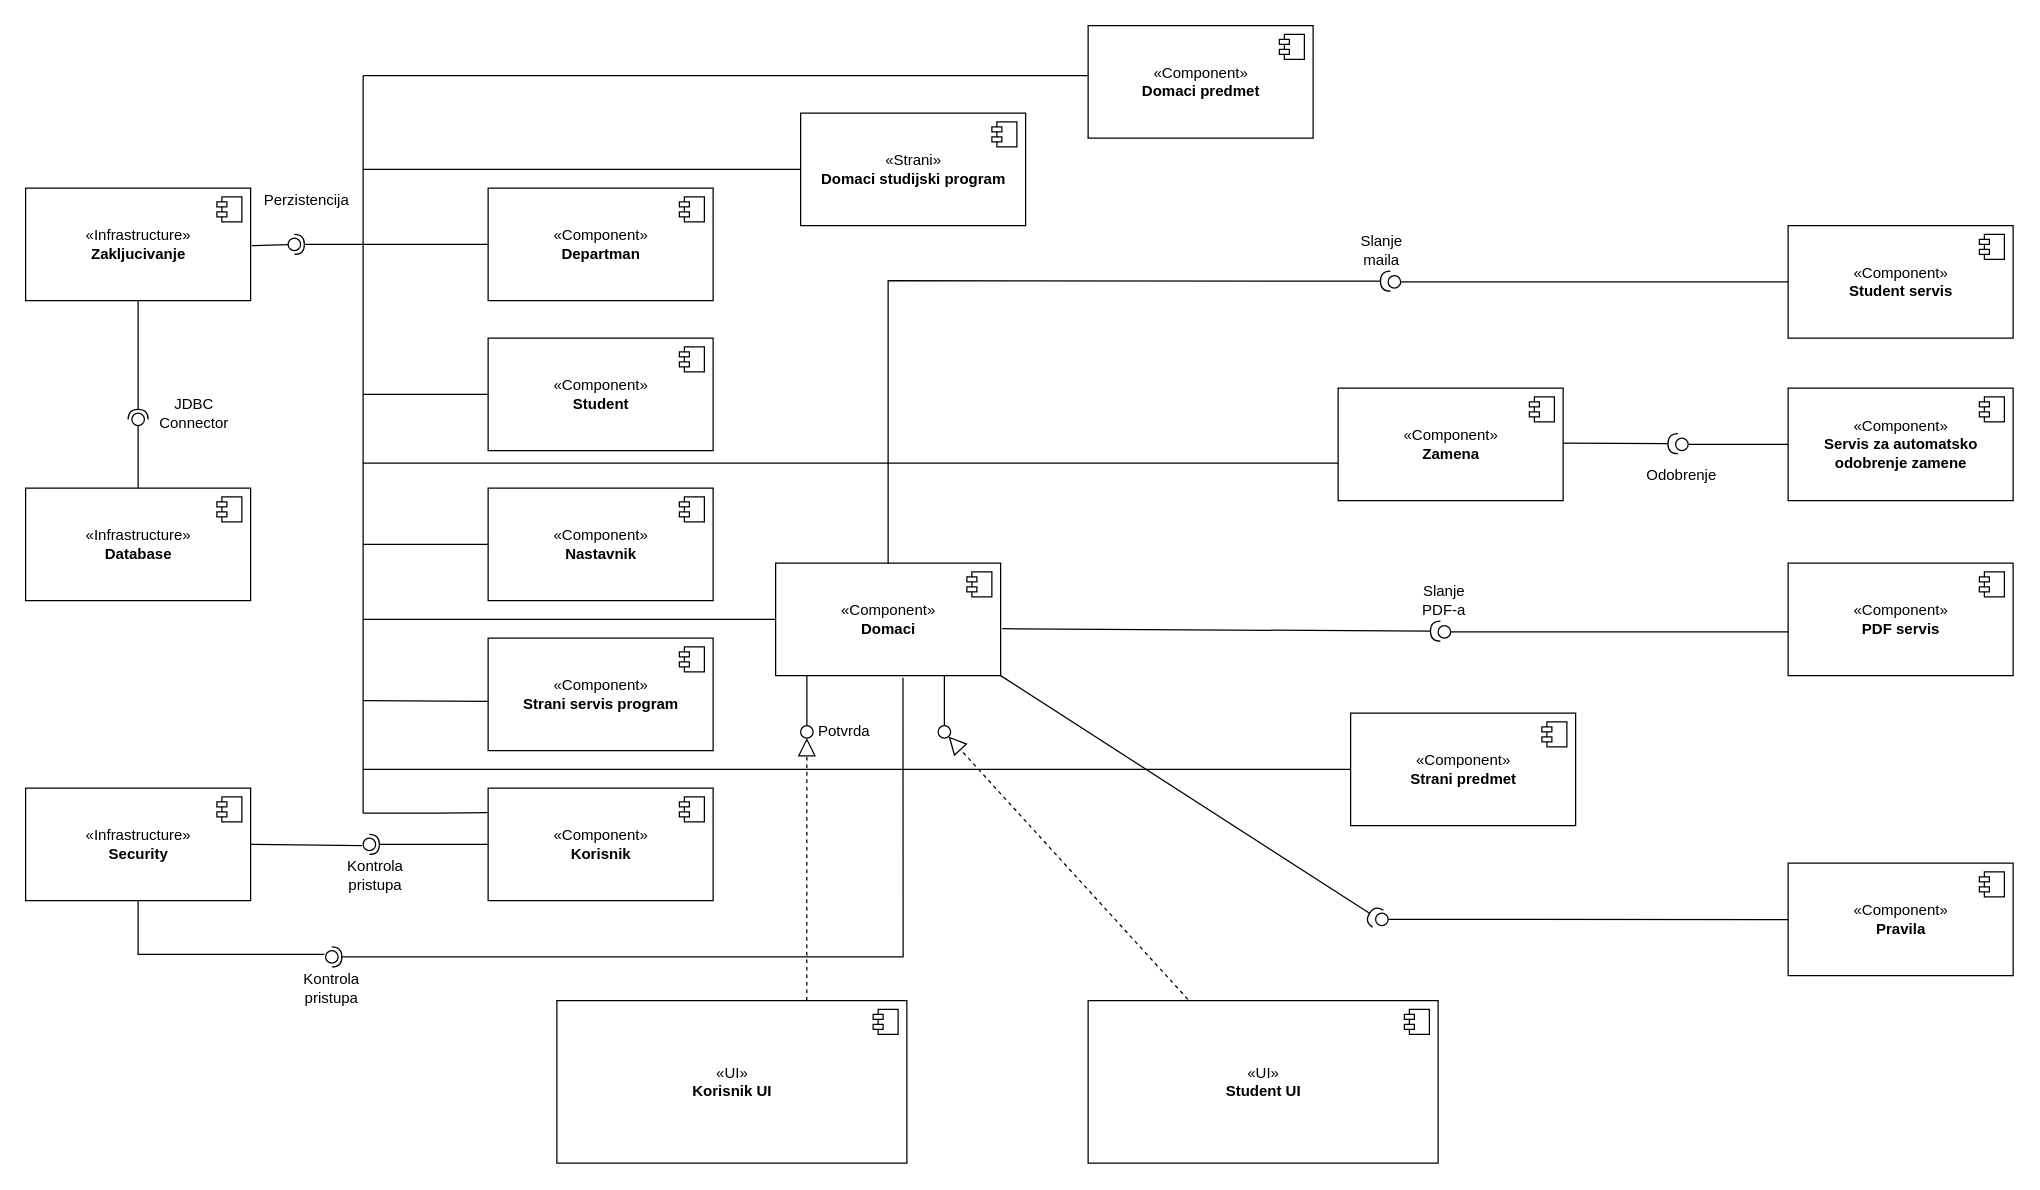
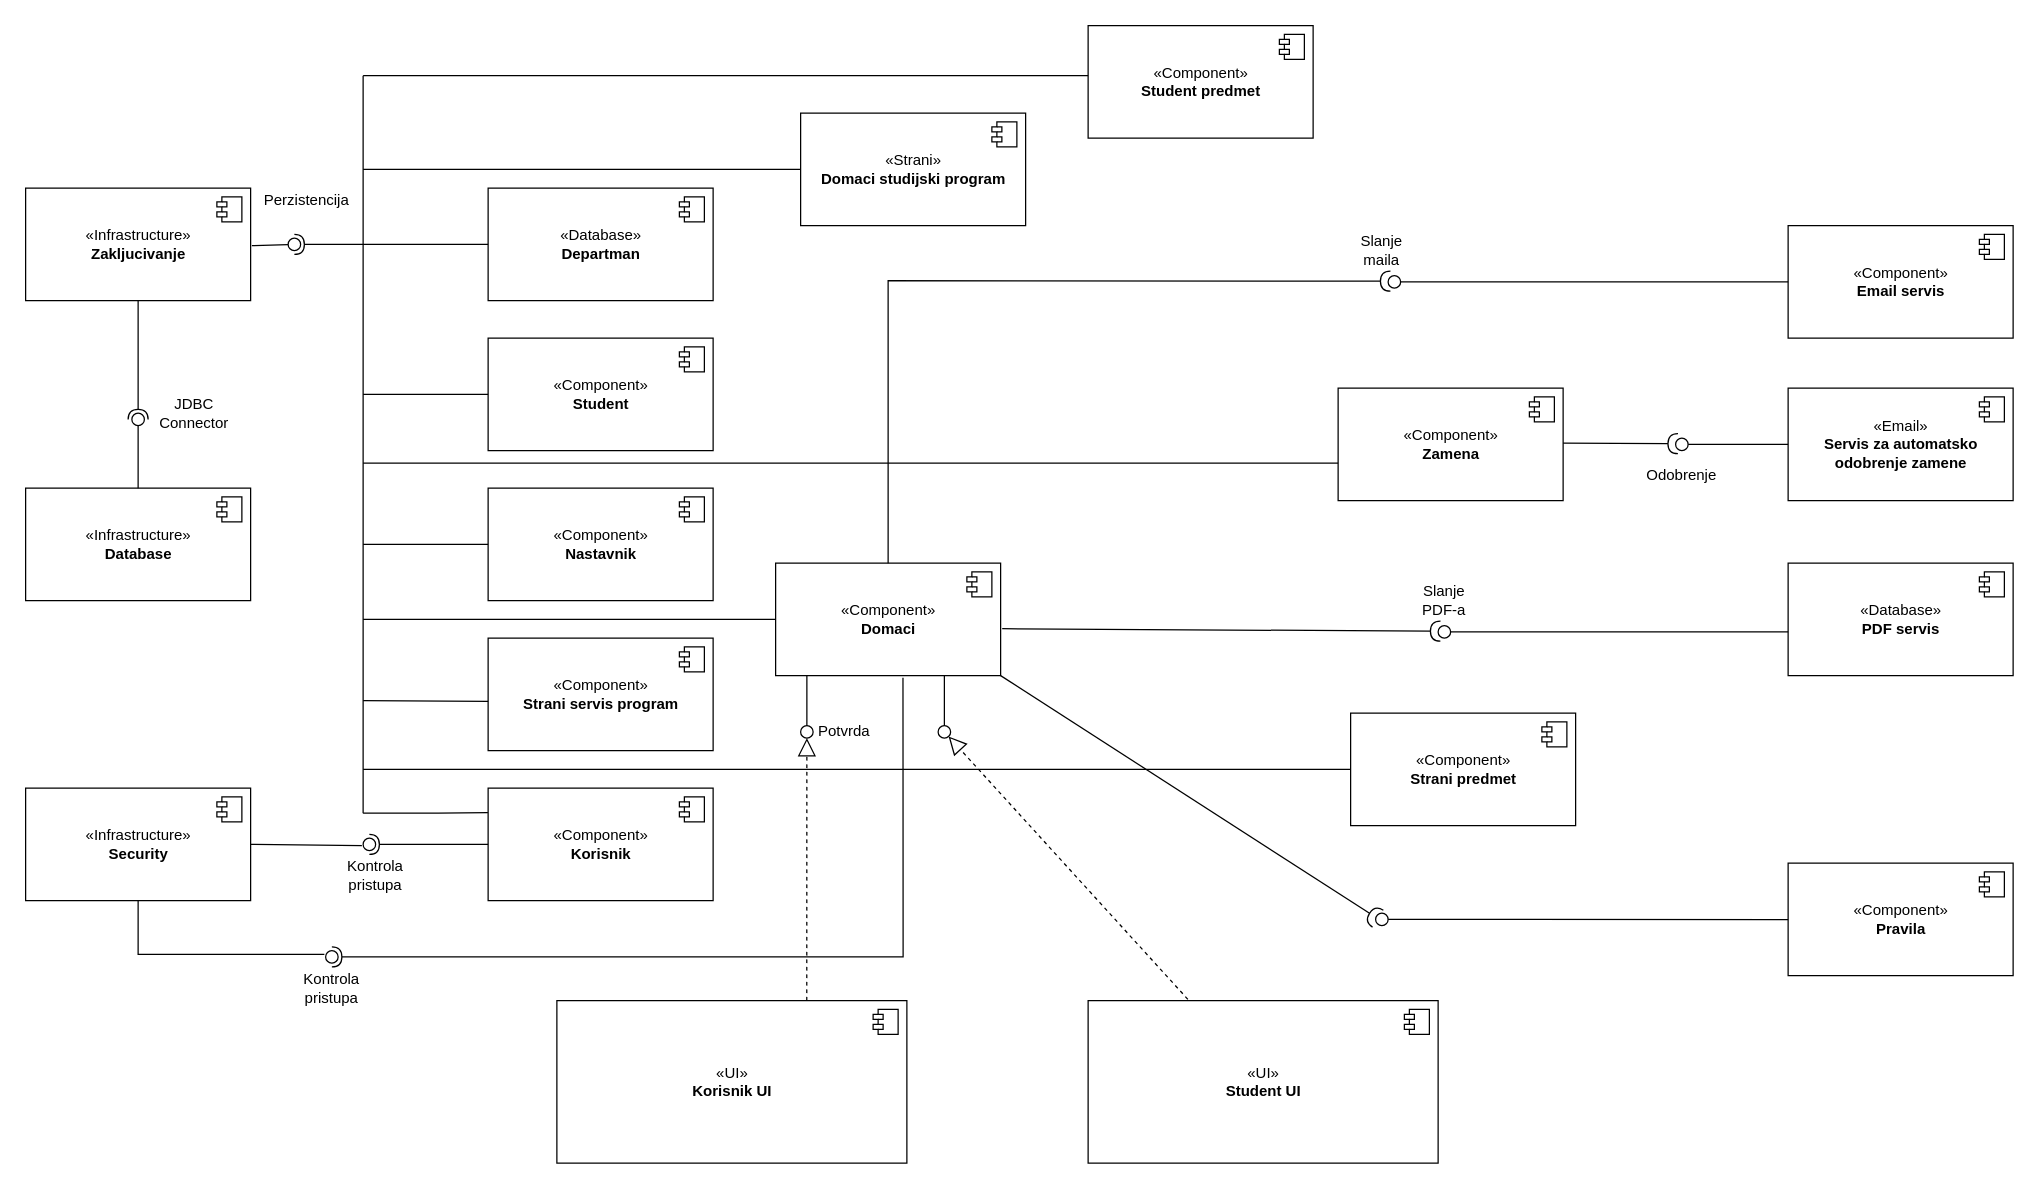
node "«Component» Domaci predmet": label "«Component» Domaci predmet" -> "«Component» Student predmet"
node "«Component» Departman": label "«Component» Departman" -> "«Database» Departman"
node "«Component» Student servis": label "«Component» Student servis" -> "«Component» Email servis"
node "«Component» Servis za automatsko odobrenje zamene": label "«Component» Servis za automatsko odobrenje zamene" -> "«Email» Servis za automatsko odobrenje zamene"
node "«Component» PDF servis": label "«Component» PDF servis" -> "«Database» PDF servis"
